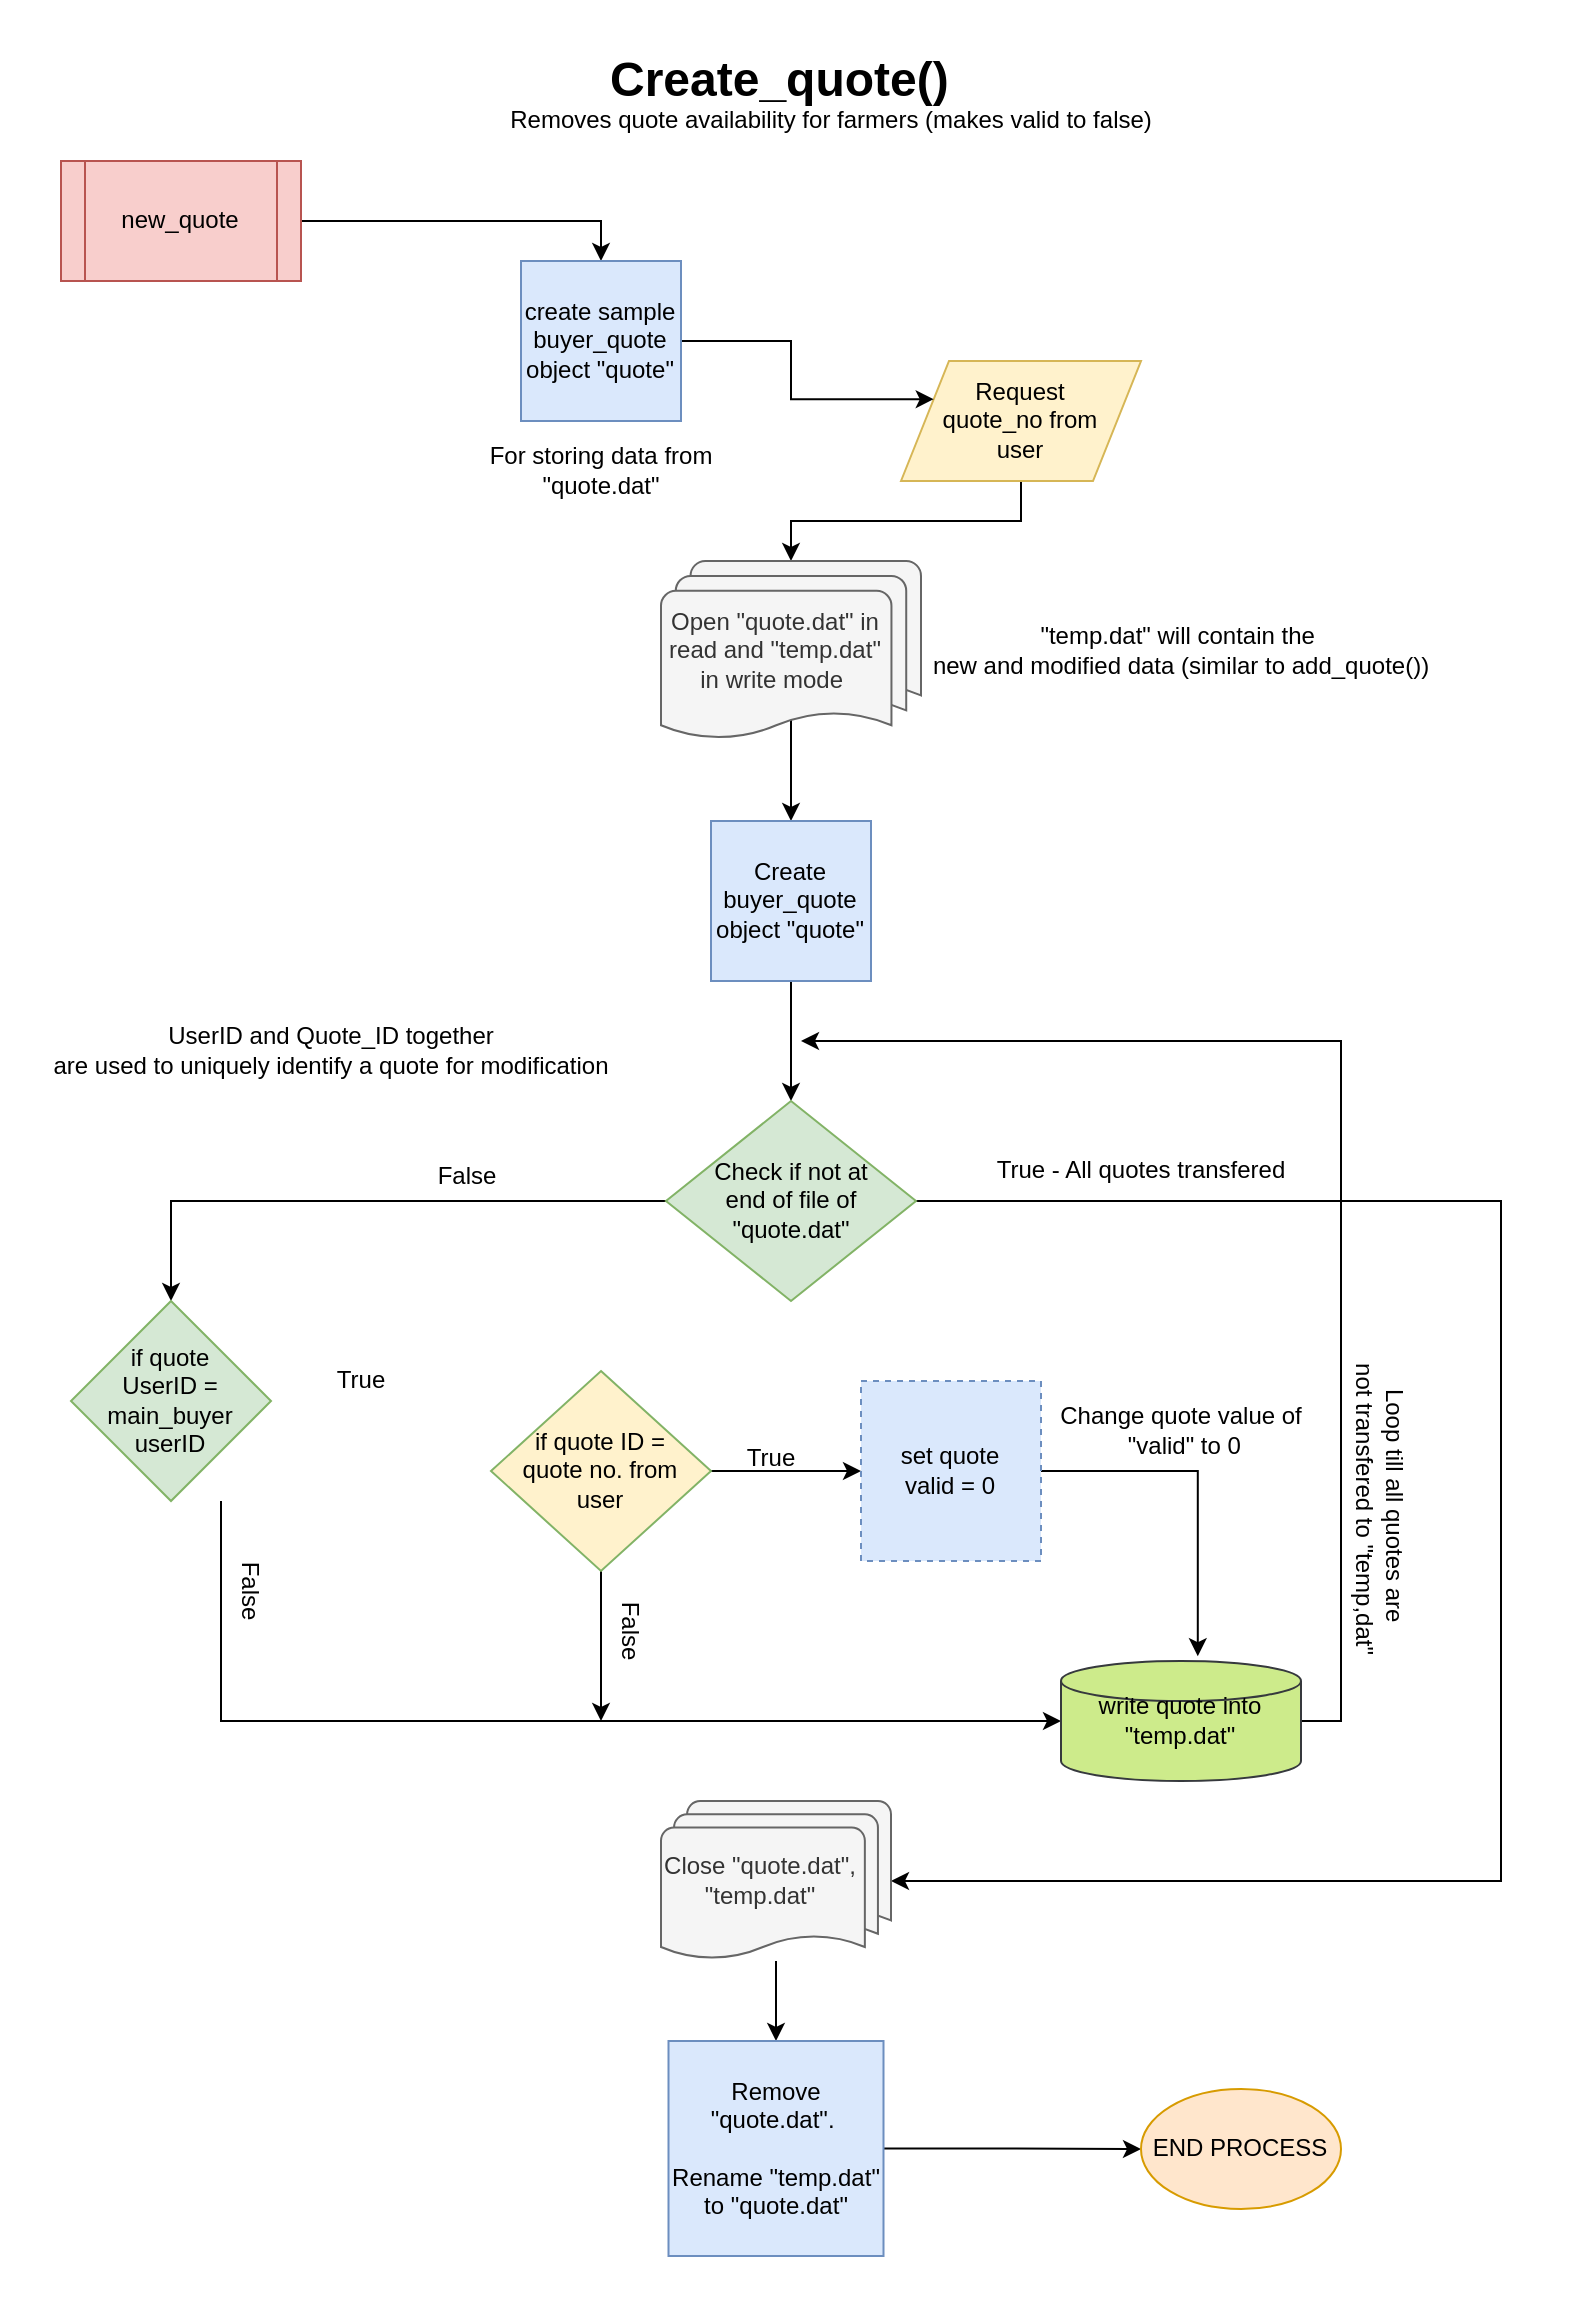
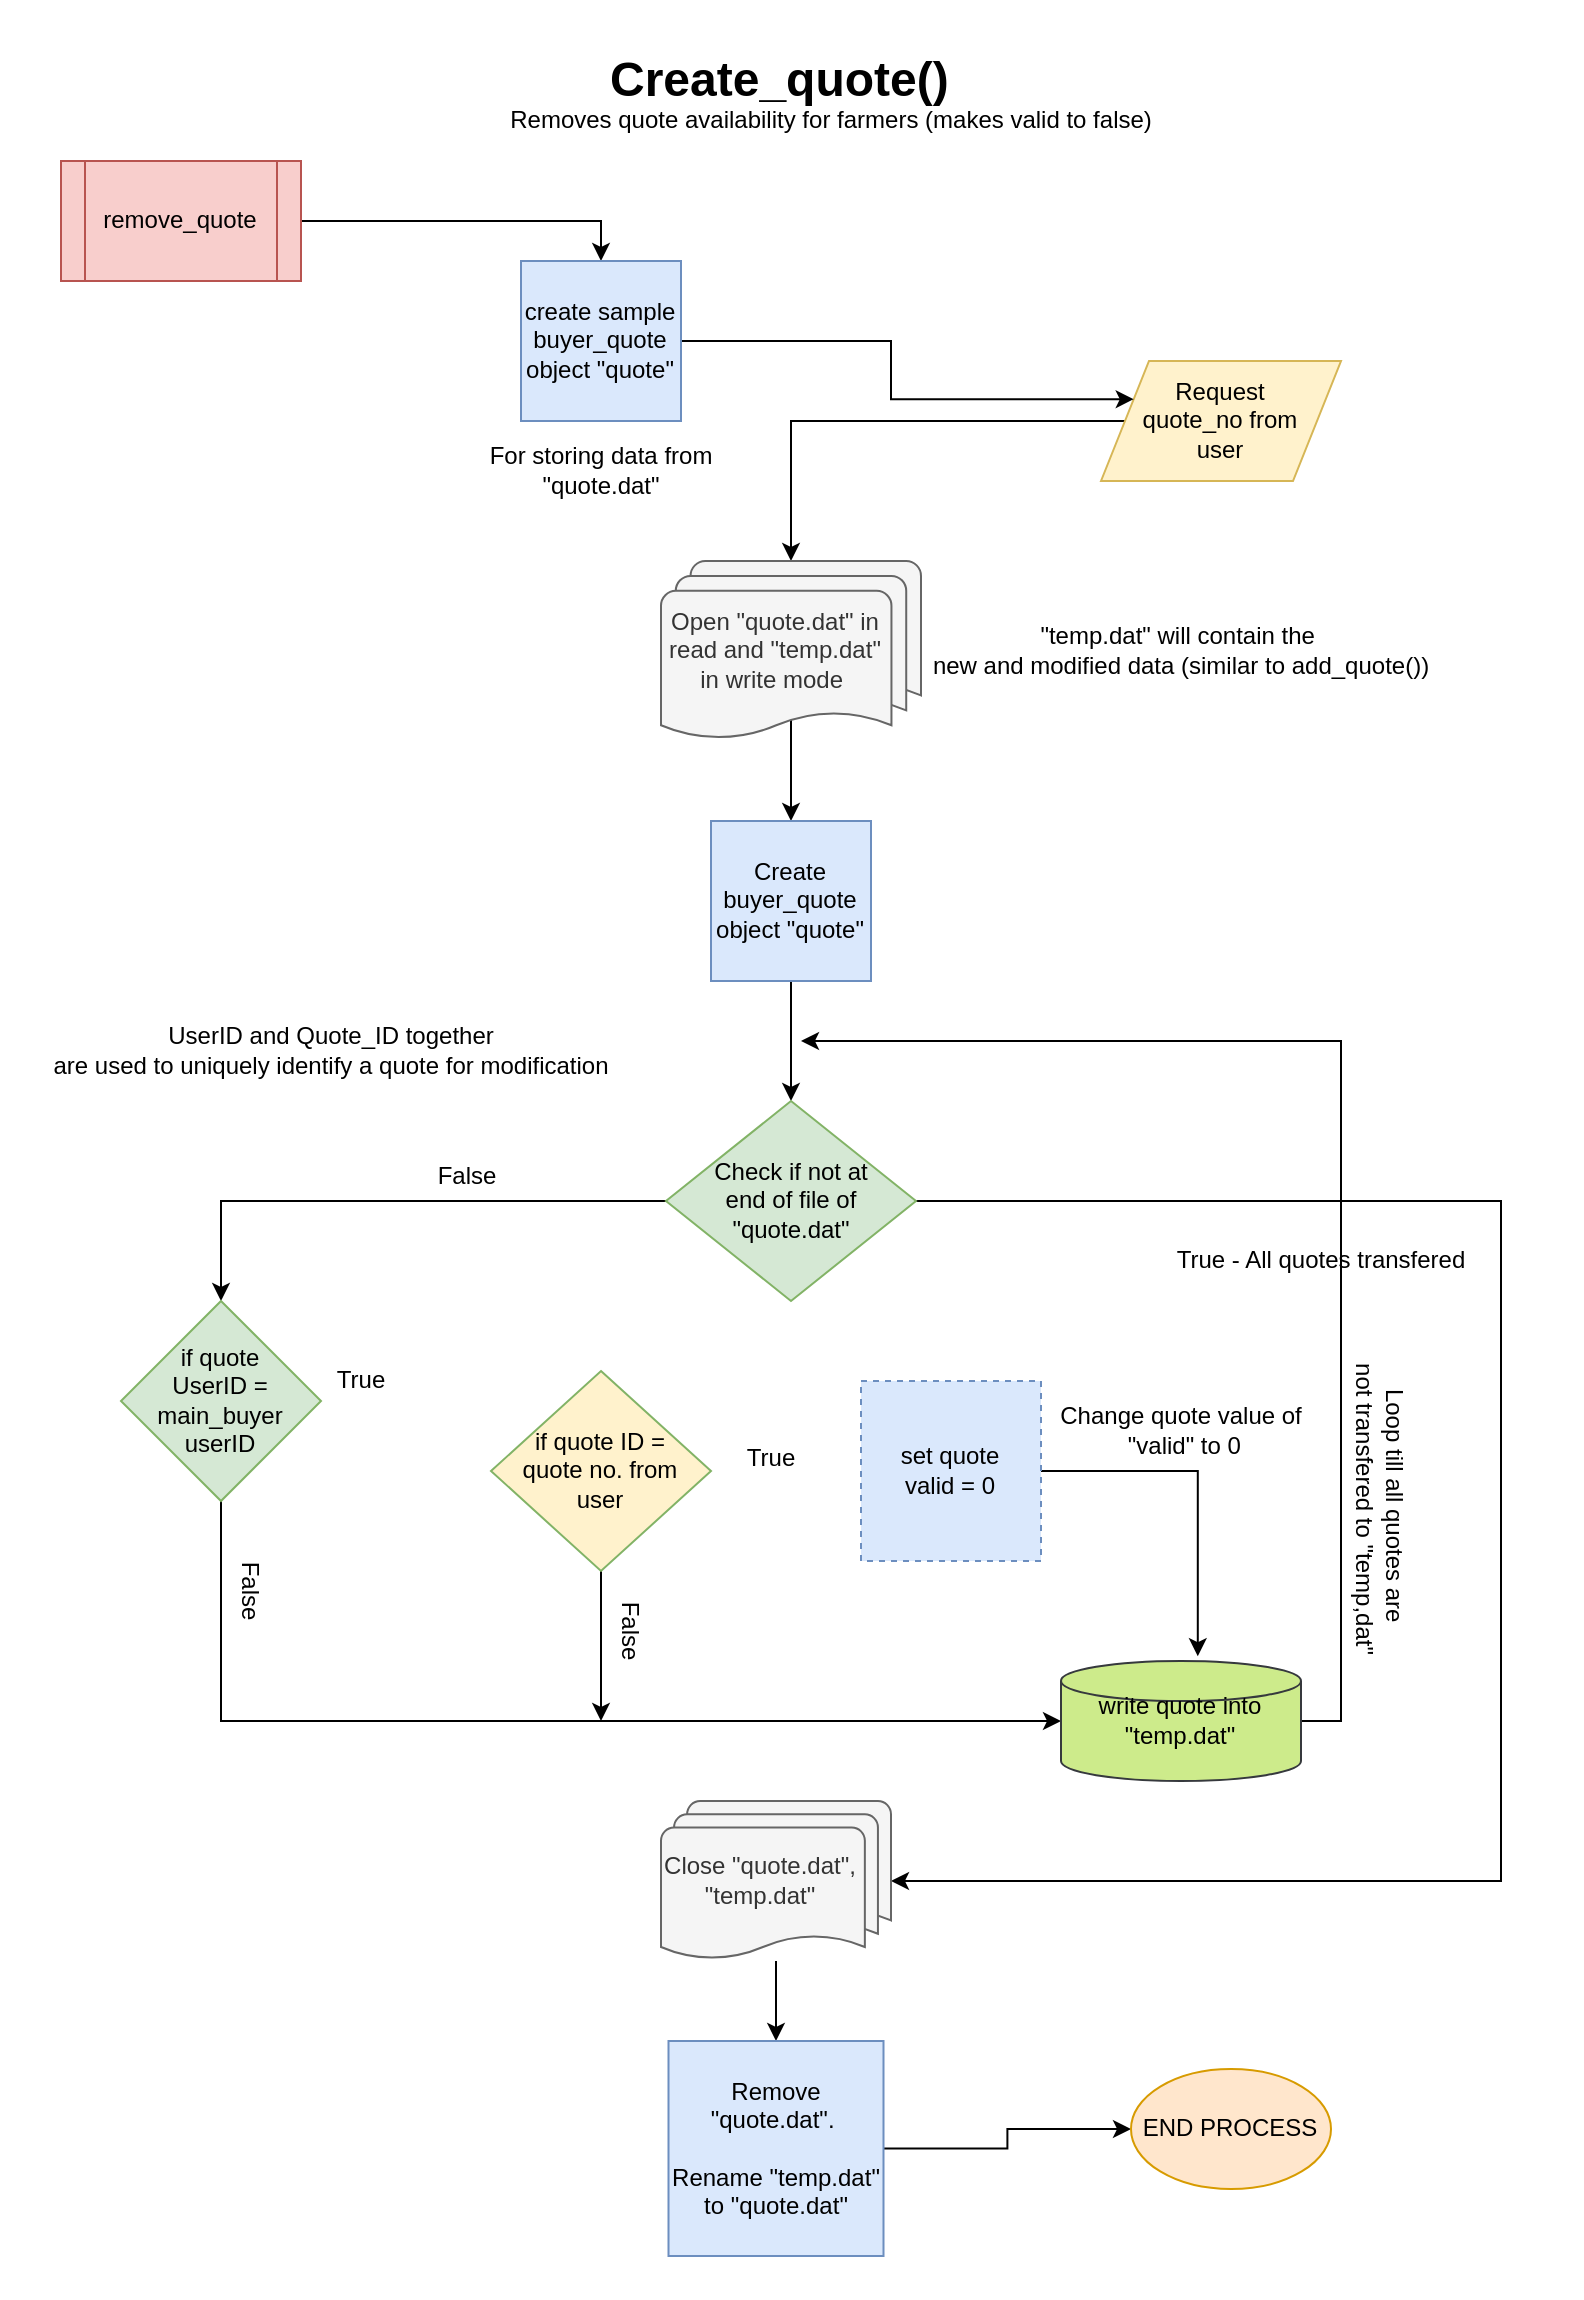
node "new_quote": label "new_quote" -> "remove_quote"
node "Request quote_no from user": moved (1021, 421) -> (1221, 421)
node "True - All quotes transfered": moved (1141, 1171) -> (1321, 1261)
node "if quote UserID = main_buyer userID": moved (171, 1401) -> (221, 1401)
edge "if quote ID = quote no. from user" -> "set quote valid = 0": removed
node "END PROCESS": moved (1241, 2149) -> (1231, 2129)
